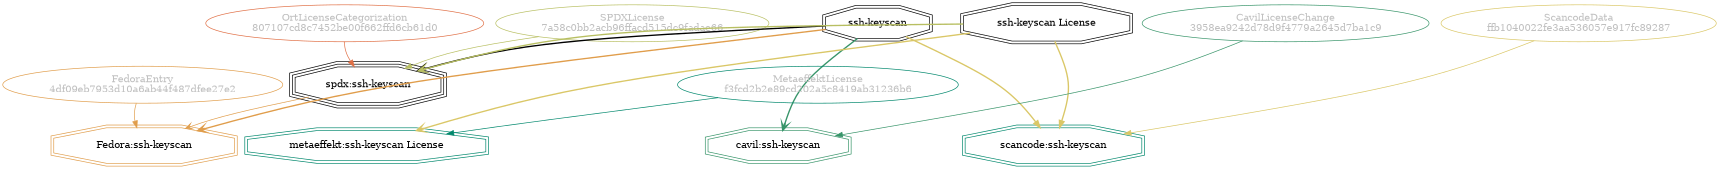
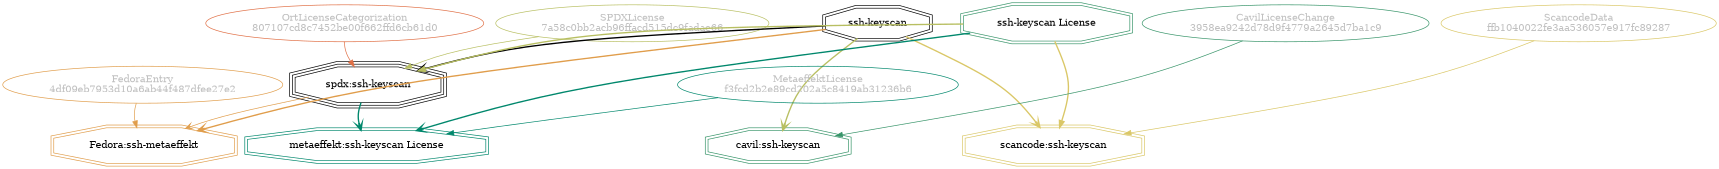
node "ssh-keyscan License": color black -> #379469
edge "ssh-keyscan License" -> "spdx:ssh-keyscan": arrowhead vee -> normal
edge "ssh-keyscan License" -> "metaeffekt:ssh-keyscan License": color #dac767 -> #00876c
edge "ssh-keyscan" -> "scancode:ssh-keyscan": arrowhead normal -> vee
edge "ssh-keyscan" -> "cavil:ssh-keyscan": color #379469 -> #b8bf62
edge "spdx:ssh-keyscan" -> "metaeffekt:ssh-keyscan License": added
node "Fedora:ssh-keyscan": label "Fedora:ssh-keyscan" -> "Fedora:ssh-metaeffekt"
node "scancode:ssh-keyscan": color #00876c -> #dac767
